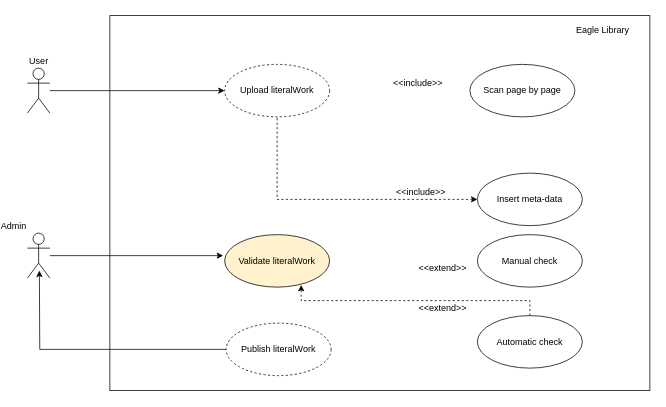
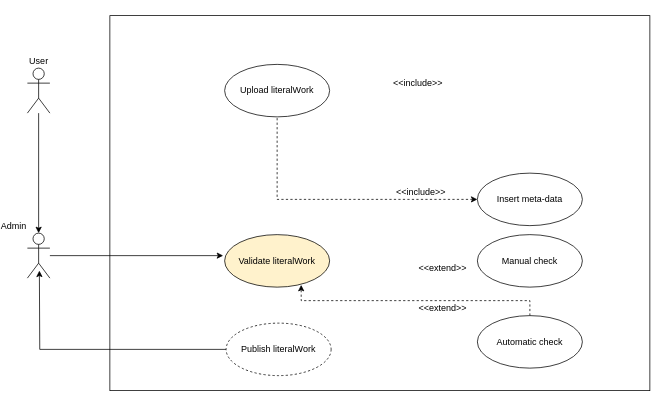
node "Eagle Library": removed
edge "User" -> "Upload literalWork": now "User" -> "Admin"
node "Upload literalWork": style dashed -> solid
node "Scan page by page": removed
